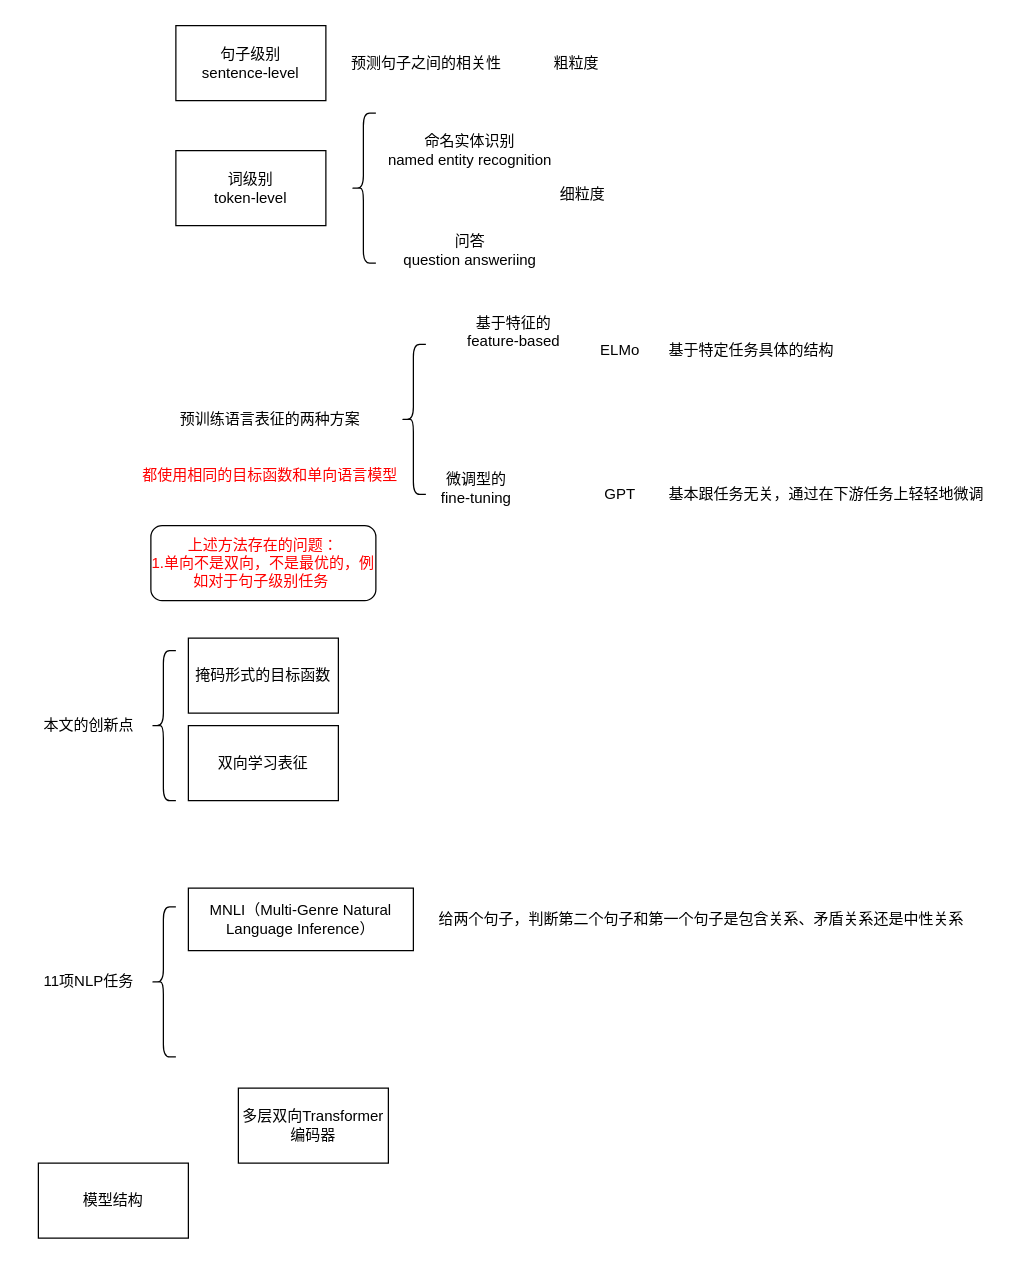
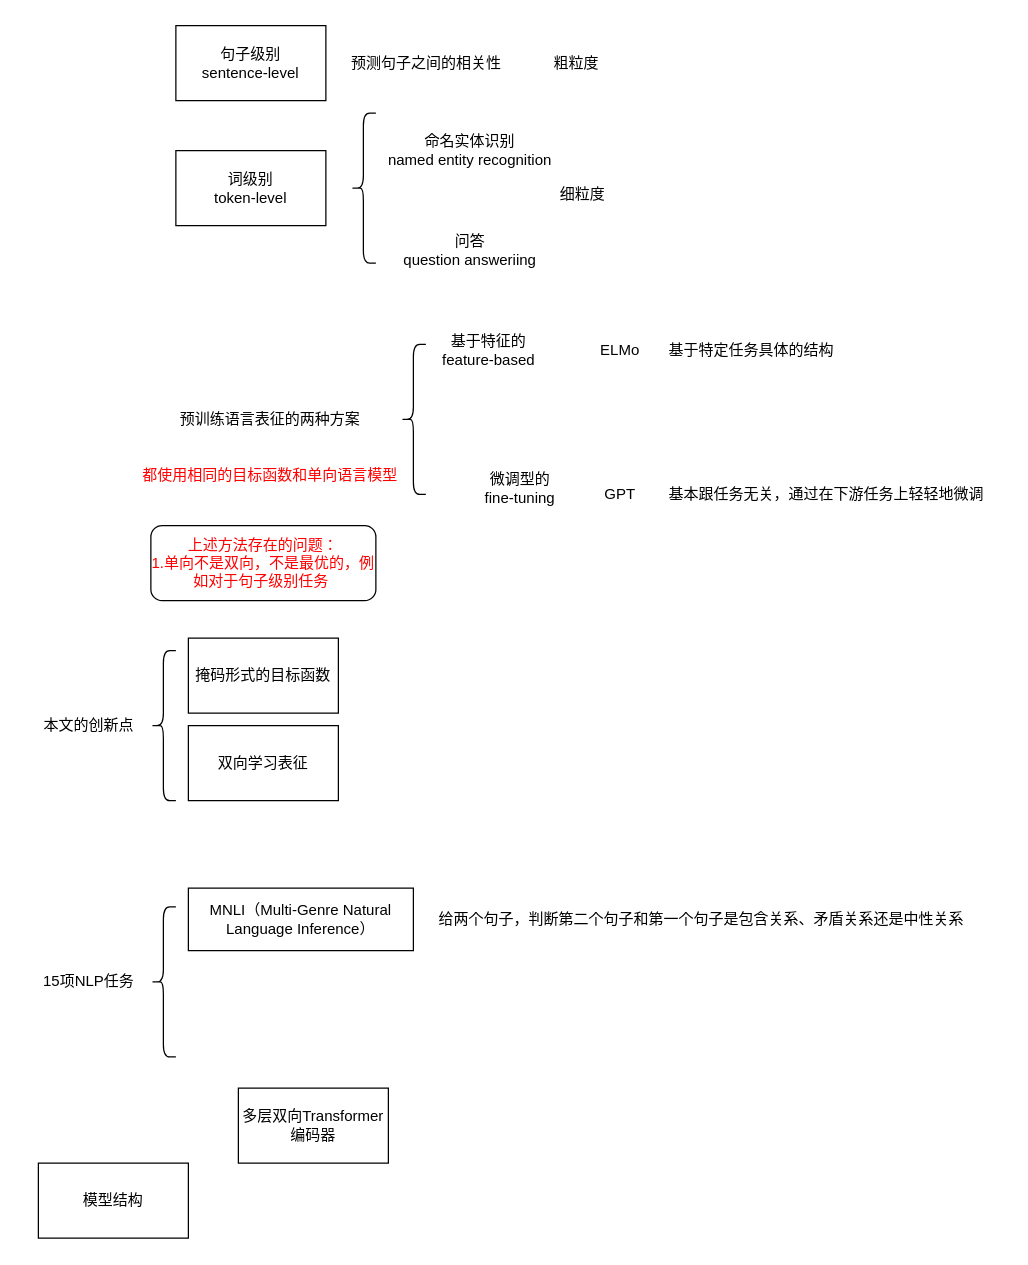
node "基于特征的 feature-based": moved (513, 332) -> (488, 351)
node "微调型的 fine-tuning": moved (476, 488) -> (519, 488)
node "11项NLP任务": label "11项NLP任务" -> "15项NLP任务"
